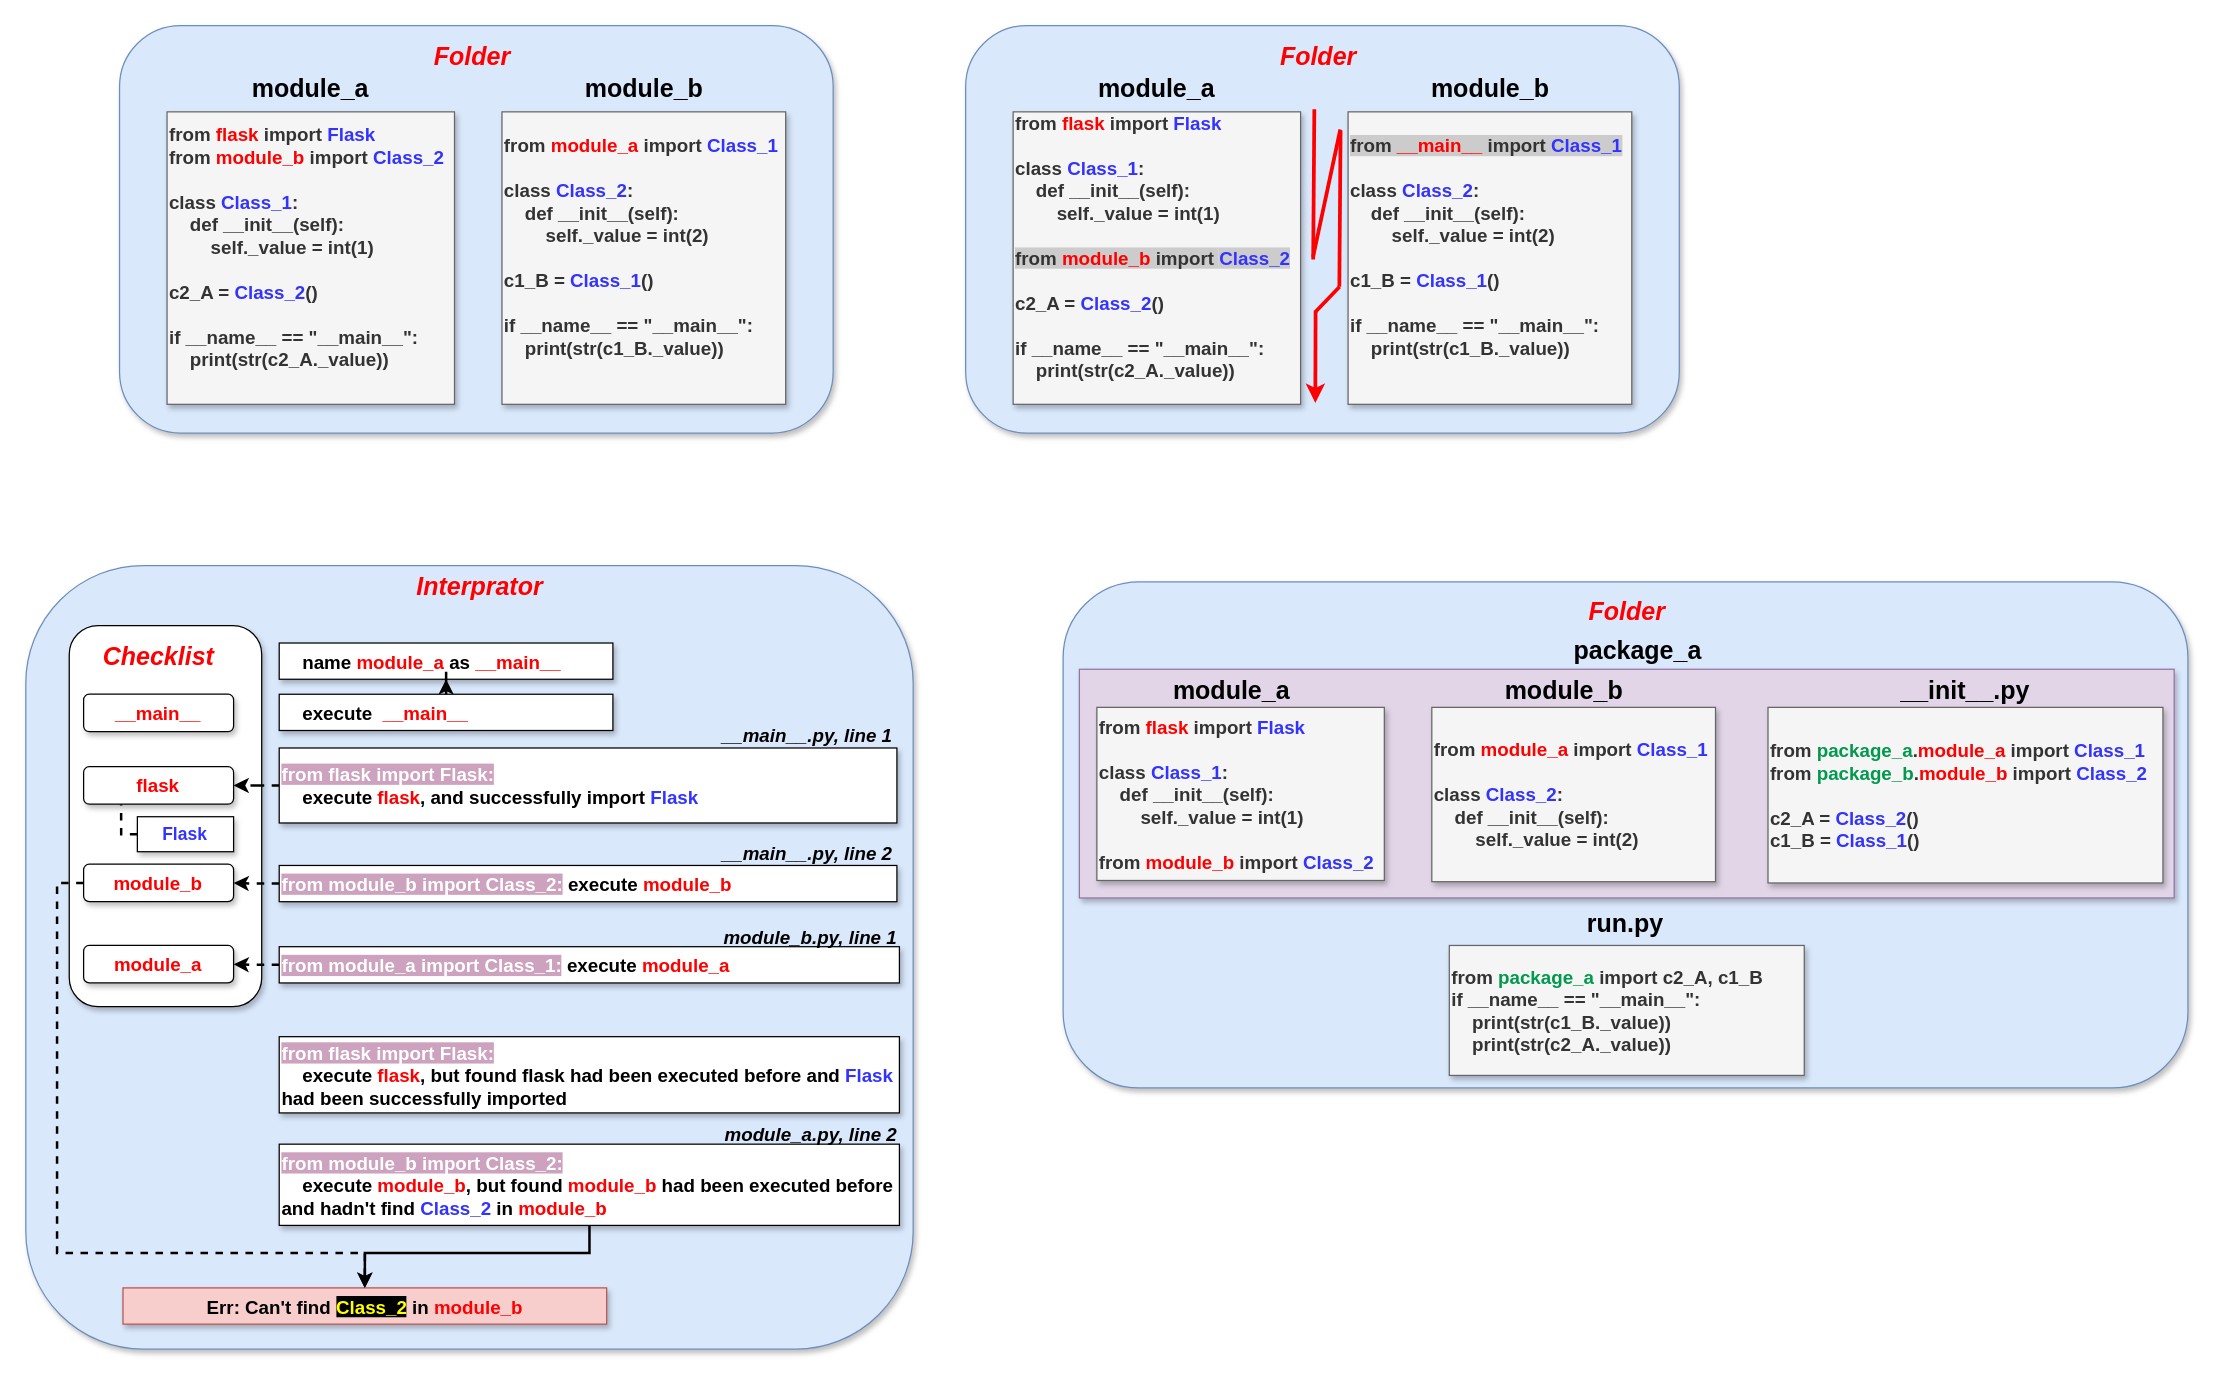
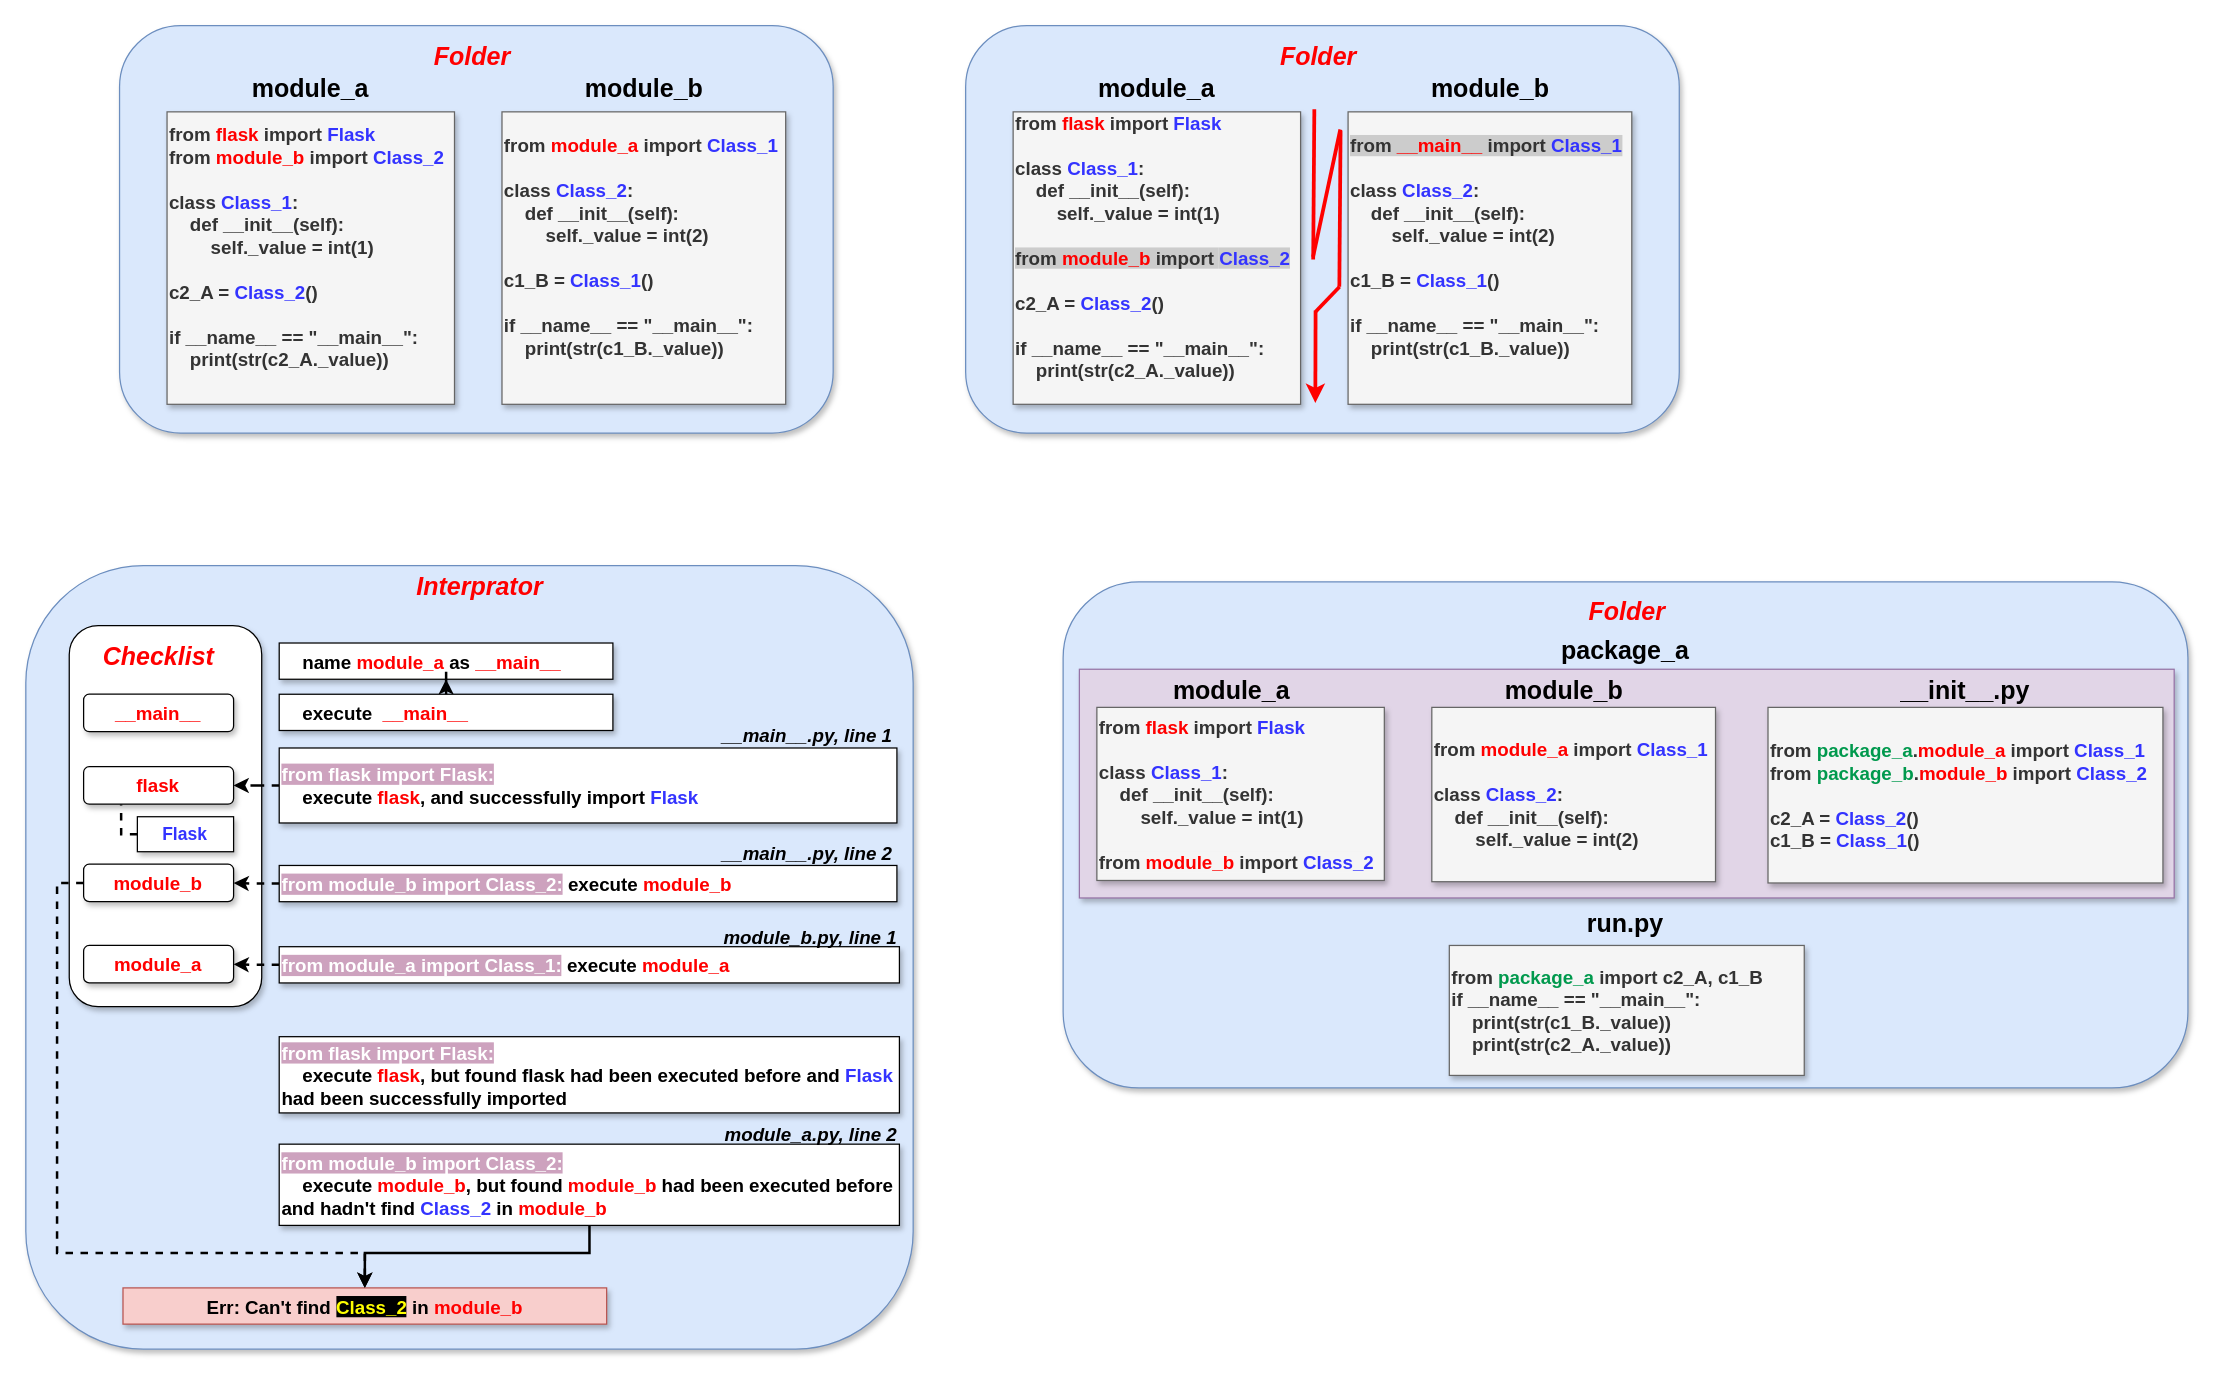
node "package_a": moved (1638, 649) -> (1626, 649)
